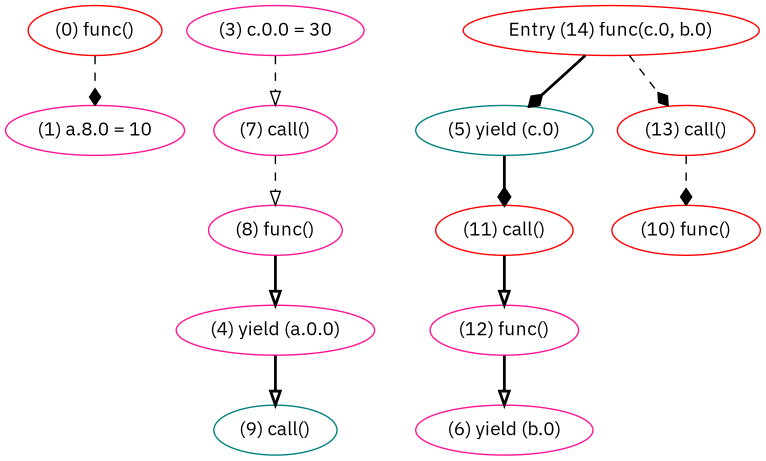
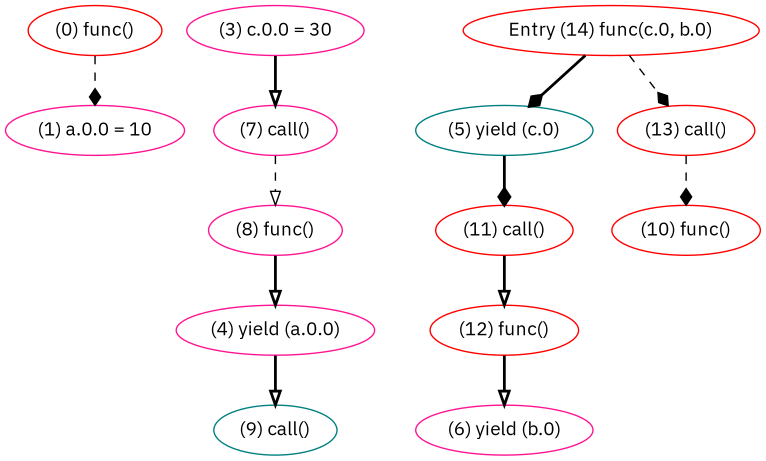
edge "(3) c.0.0 = 30" -> "(7) call()": style dashed -> bold
node "(1) a.8.0 = 10": label "(1) a.8.0 = 10" -> "(1) a.0.0 = 10"
node "(12) func()": color deeppink -> red
